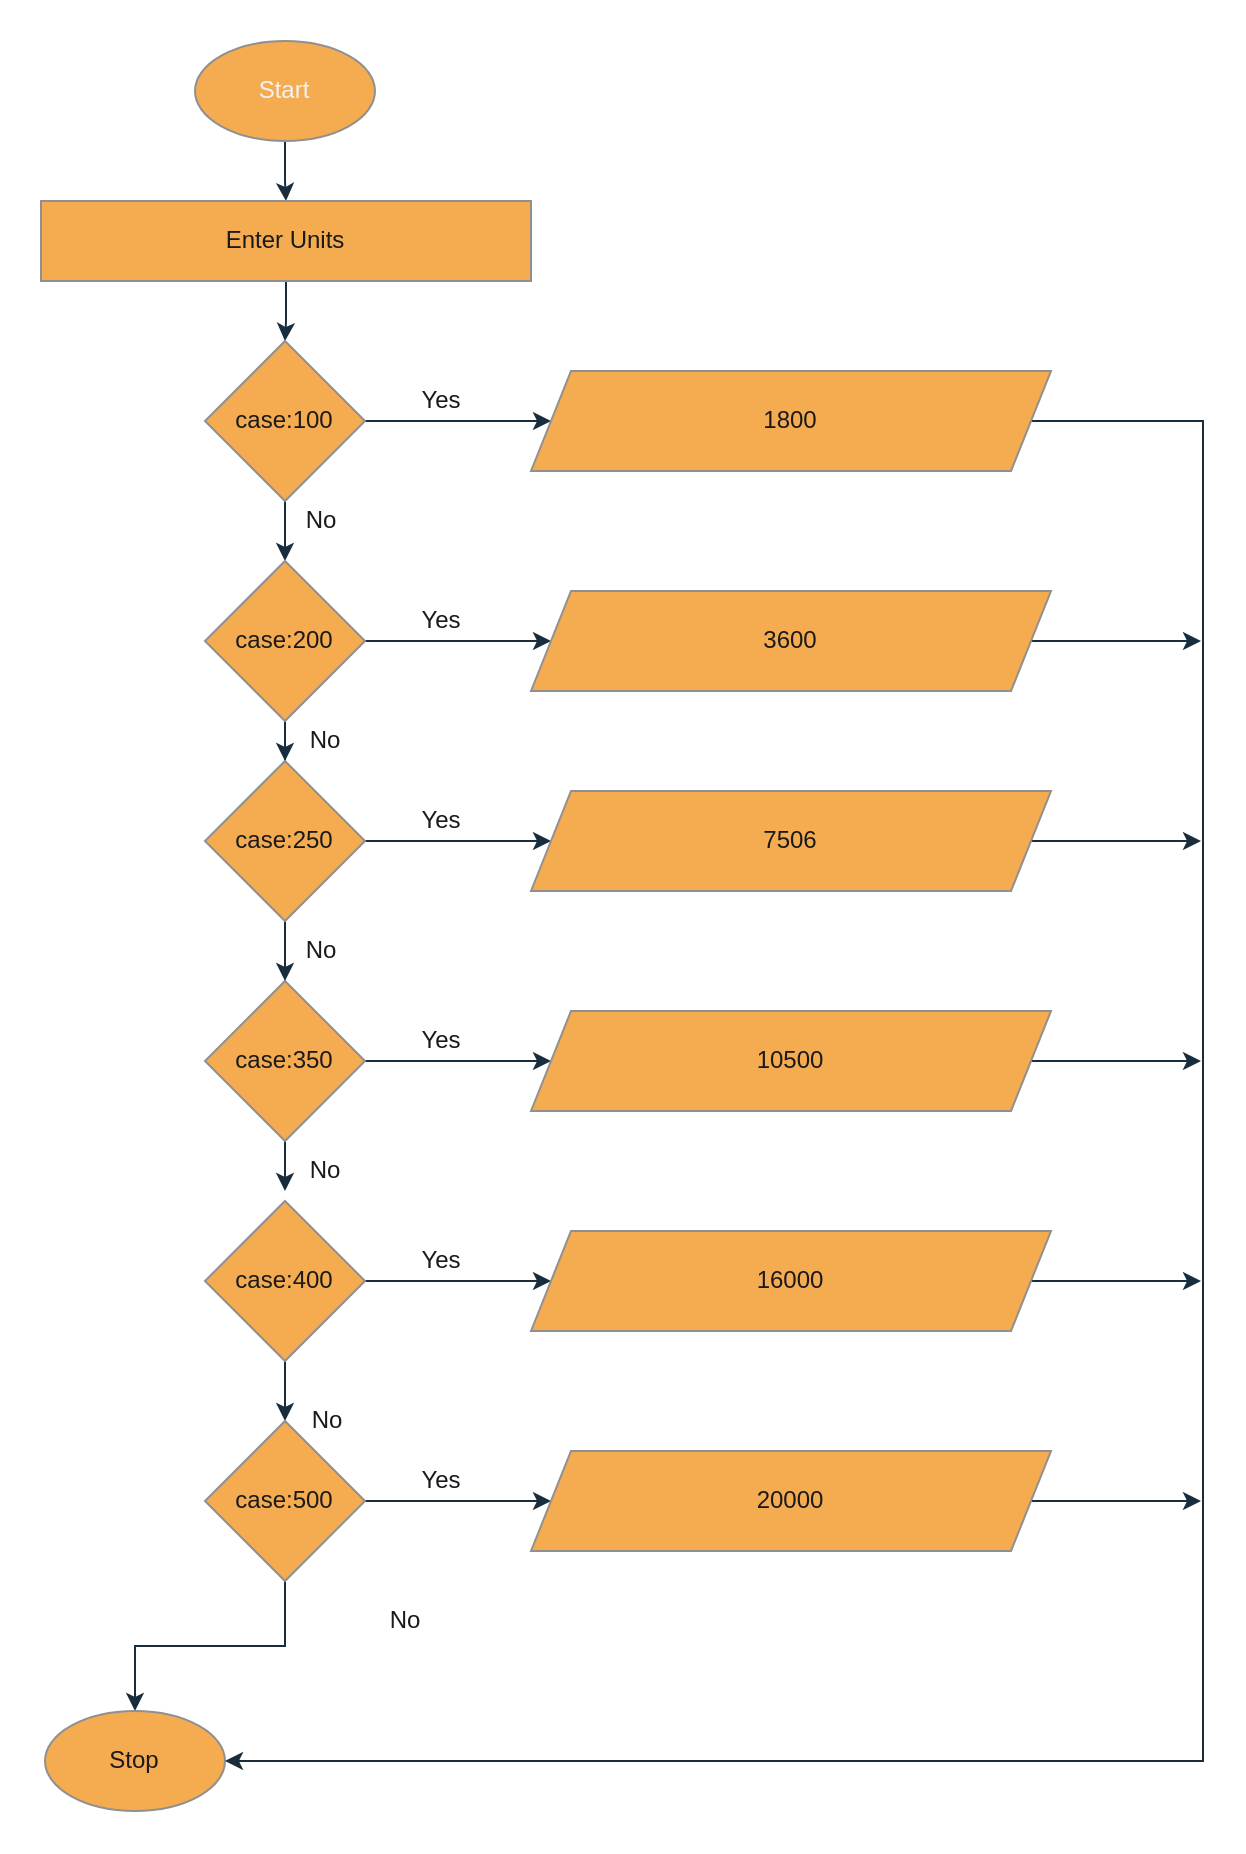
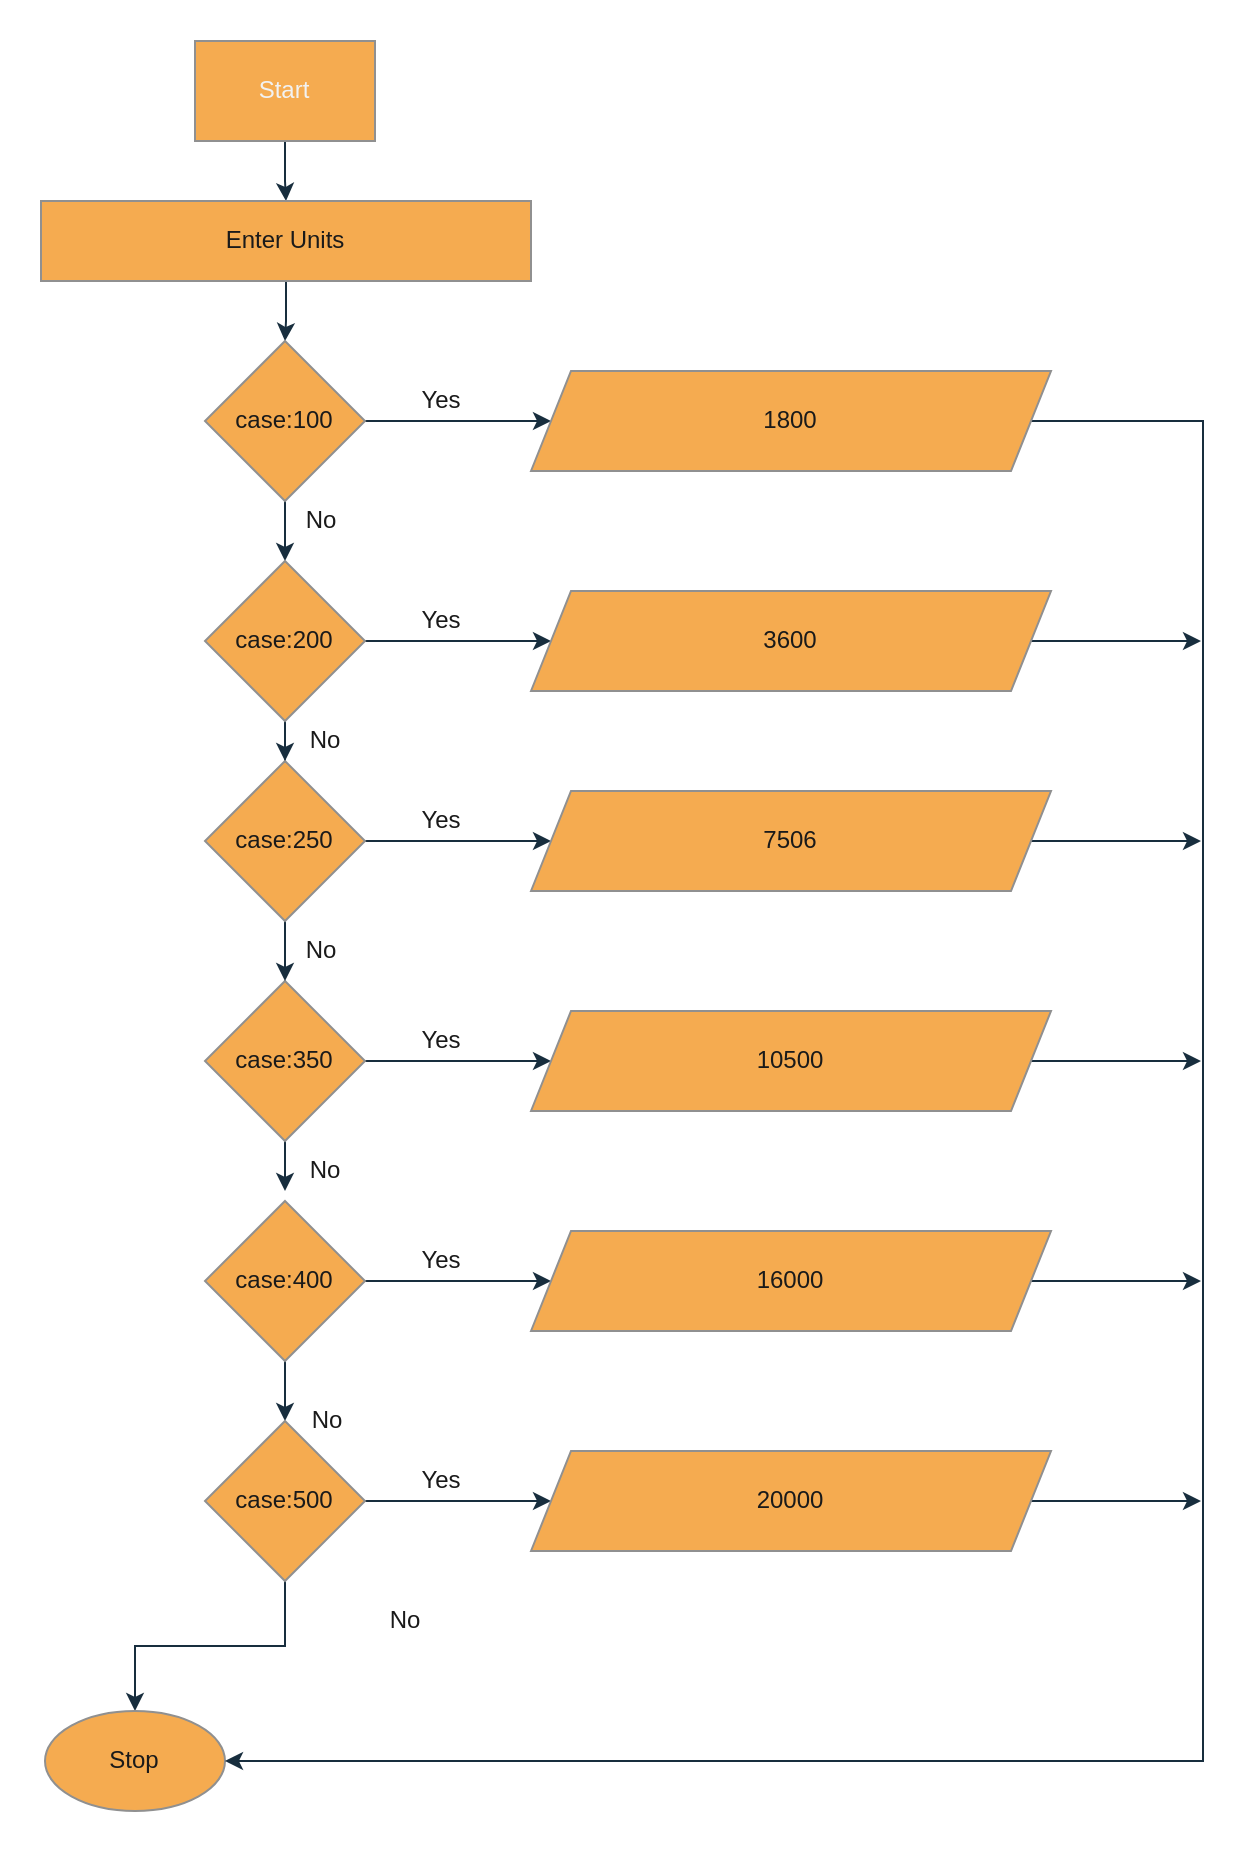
node "Start": shape ellipse -> rectangle
